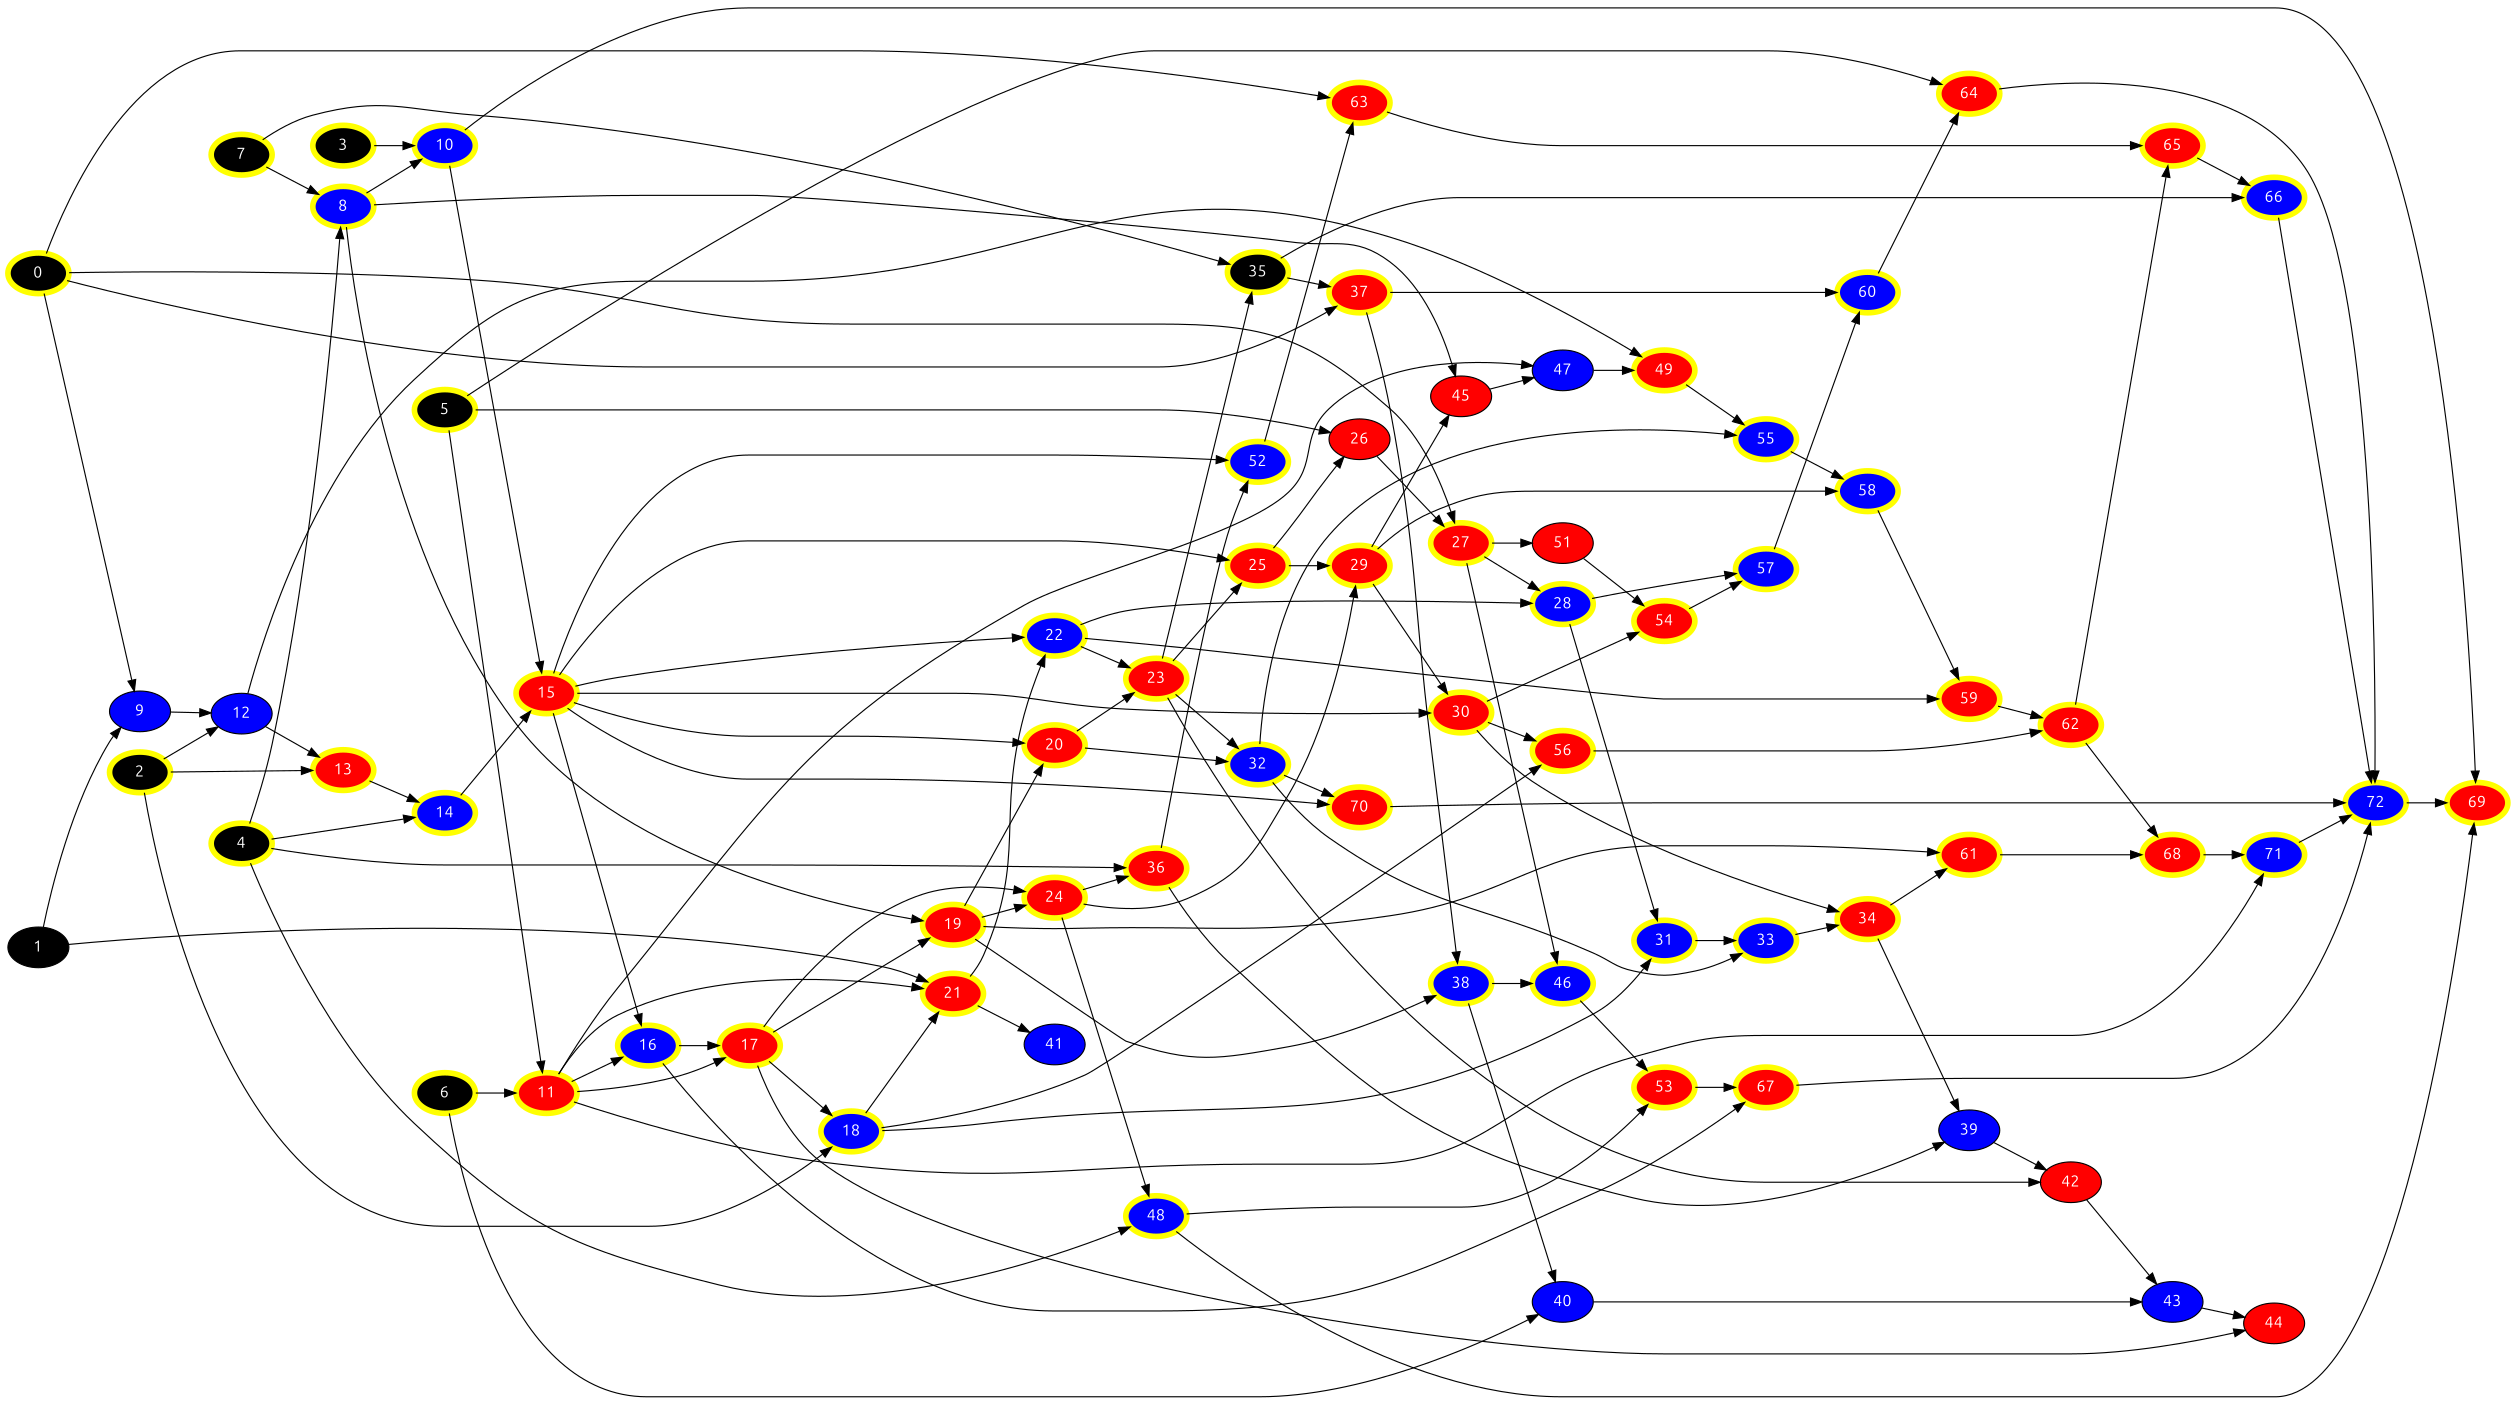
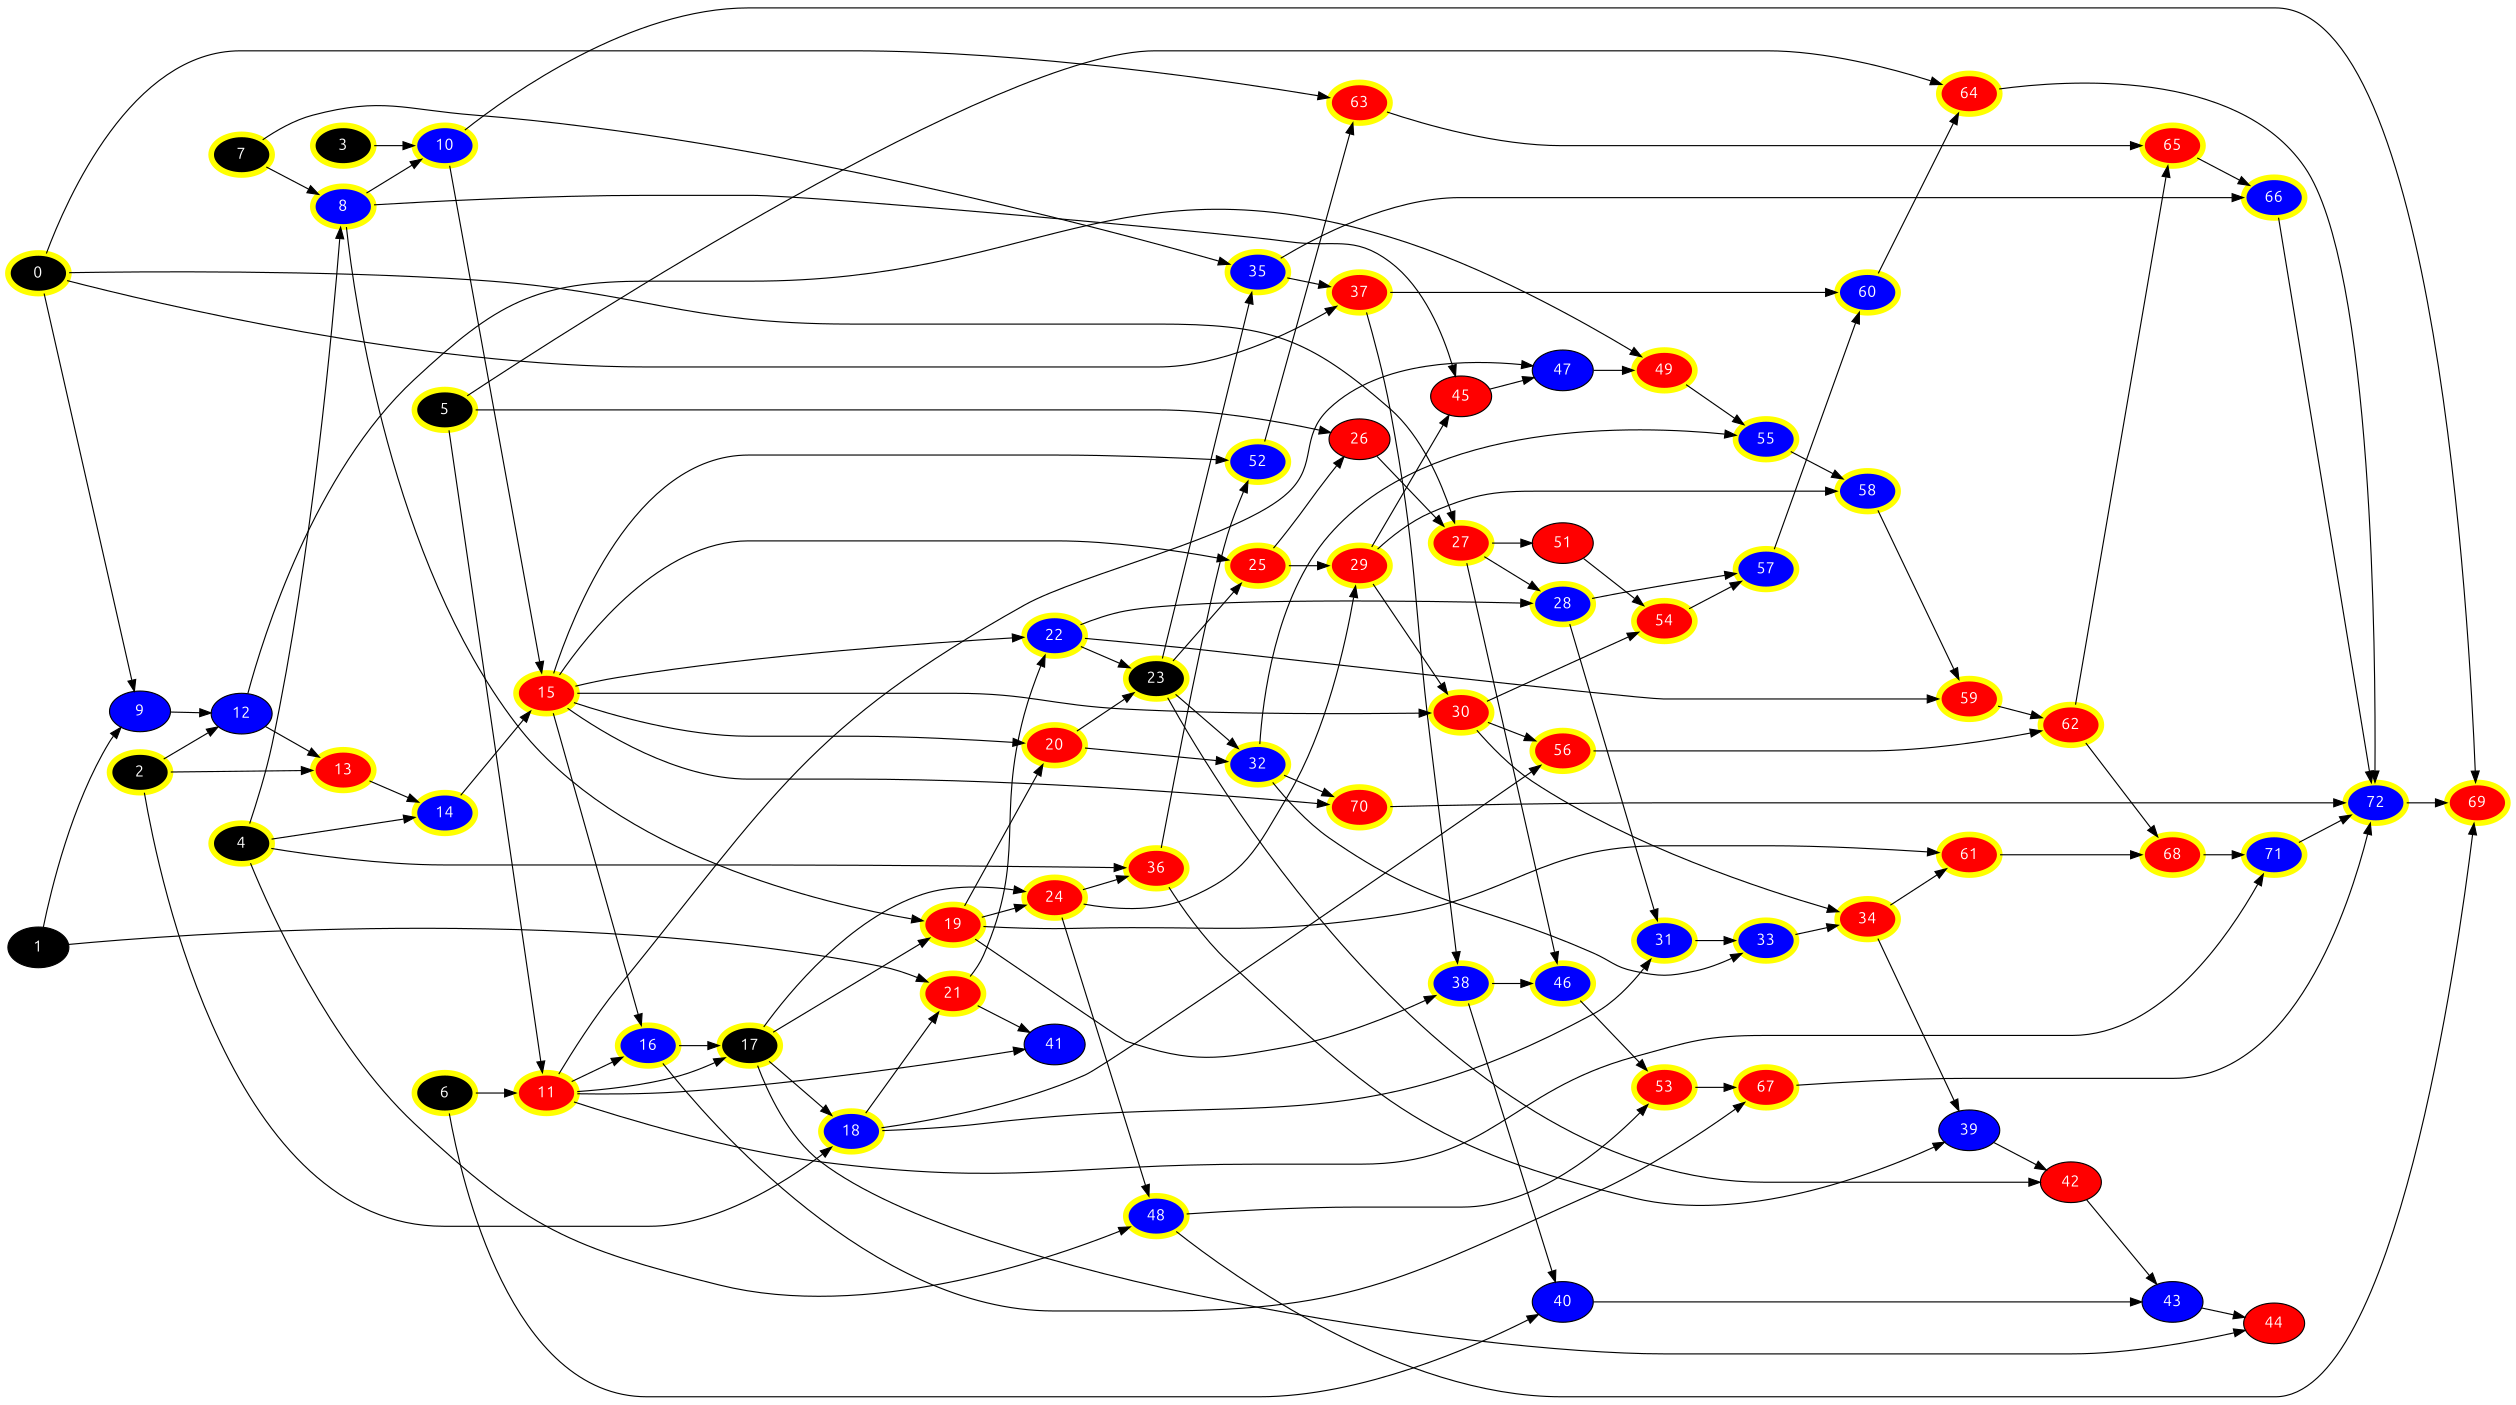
node "35": fillcolor black -> blue
node "23": fillcolor red -> black
edge "11" -> "21": now "11" -> "41"
node "17": fillcolor red -> black
